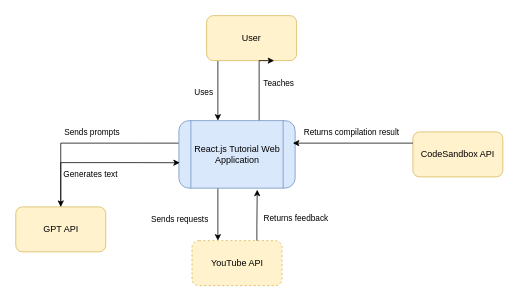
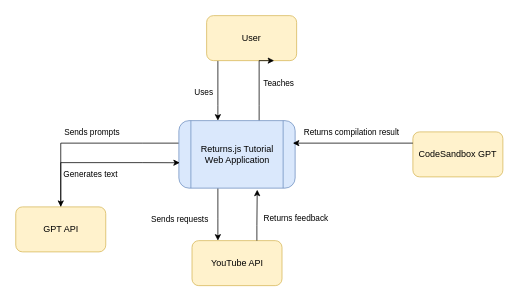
node "React.js Tutorial Web Application": label "React.js Tutorial Web Application" -> "Returns.js Tutorial Web Application"
node "CodeSandbox API": label "CodeSandbox API" -> "CodeSandbox GPT"
node "YouTube API": style dashed -> solid
